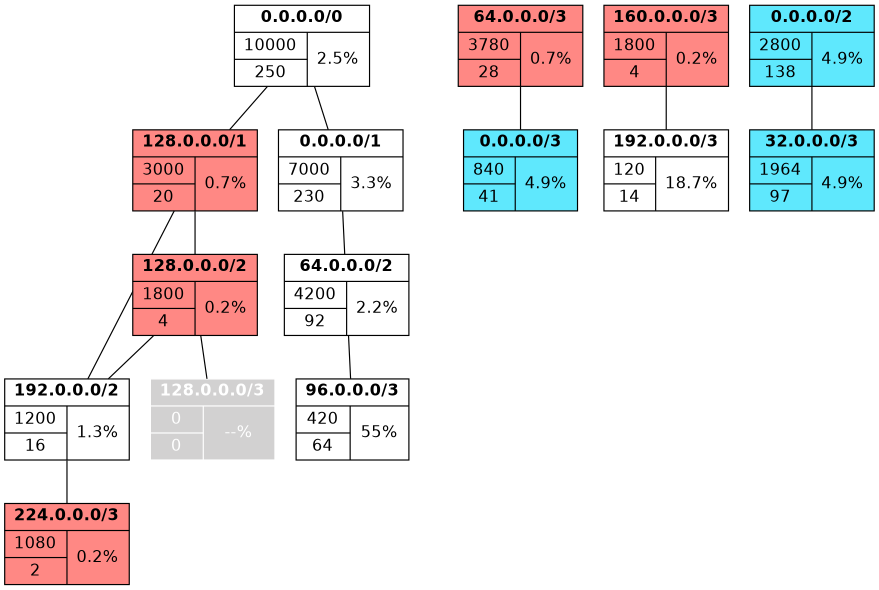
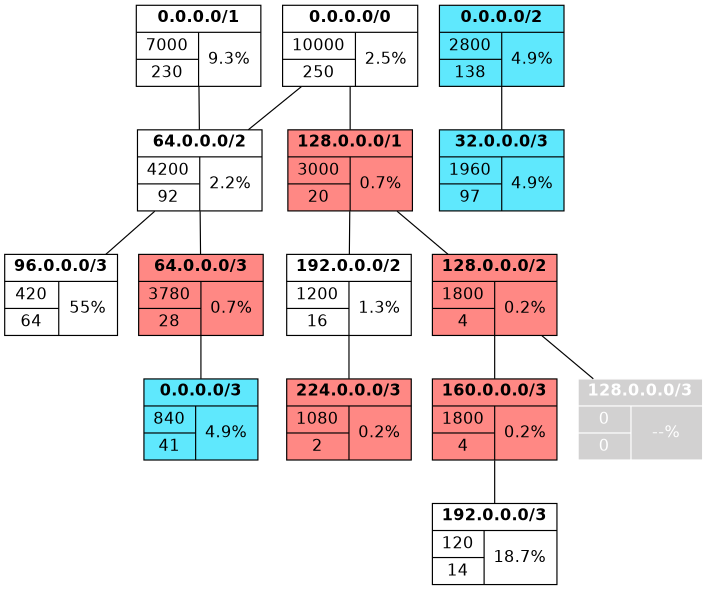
edge "0.0.0.0/0" -- "0.0.0.0/1": now "0.0.0.0/0" -- "64.0.0.0/2"
node "32.0.0.0/3": text "1964" -> "1960"
node "0.0.0.0/1": text "3.3%" -> "9.3%"
edge "64.0.0.0/2" -- "64.0.0.0/3": added
edge "128.0.0.0/2" -- "192.0.0.0/2": now "128.0.0.0/2" -- "160.0.0.0/3"
